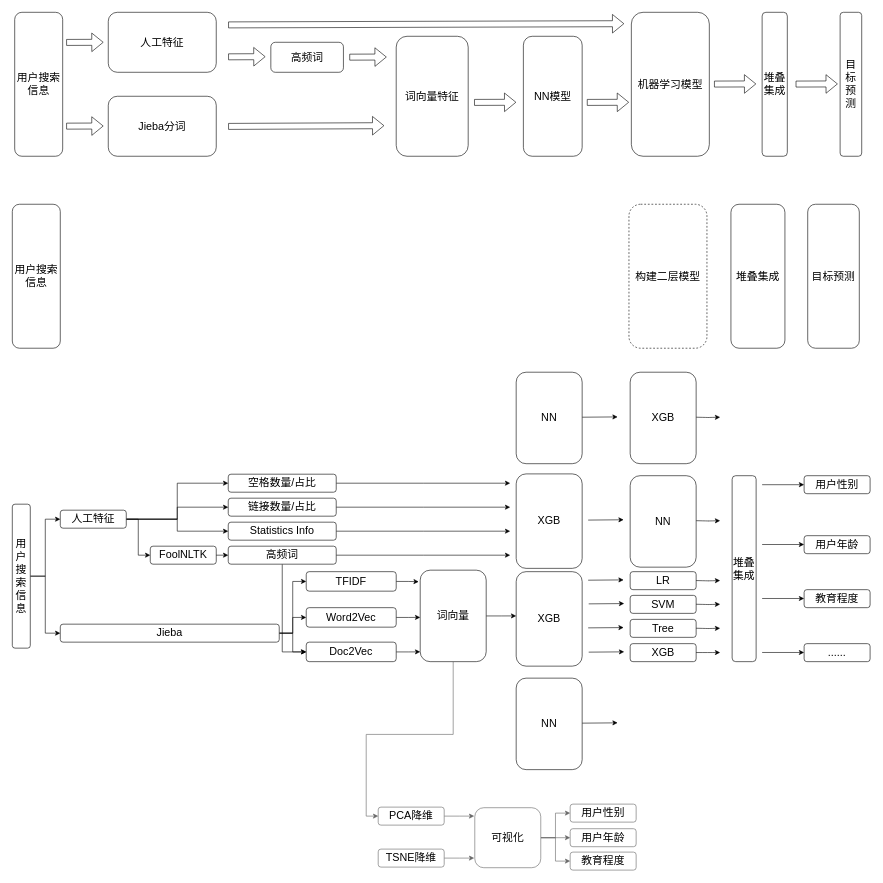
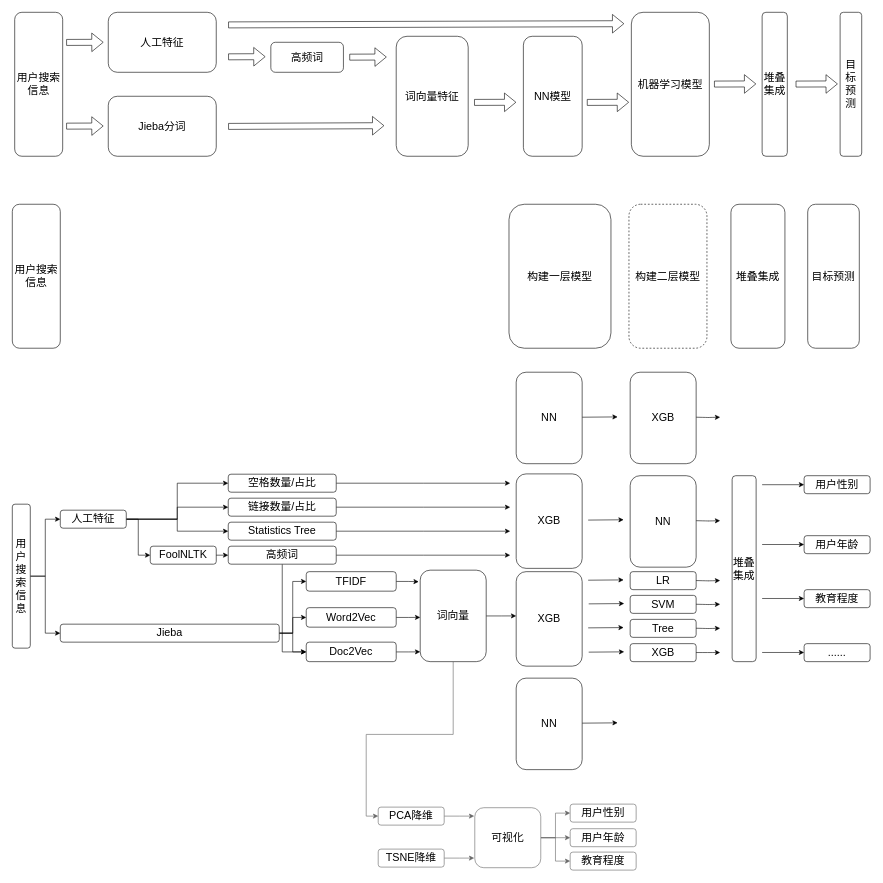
node "构建一层模型": added
node "Statistics Info": label "Statistics Info" -> "Statistics Tree"
